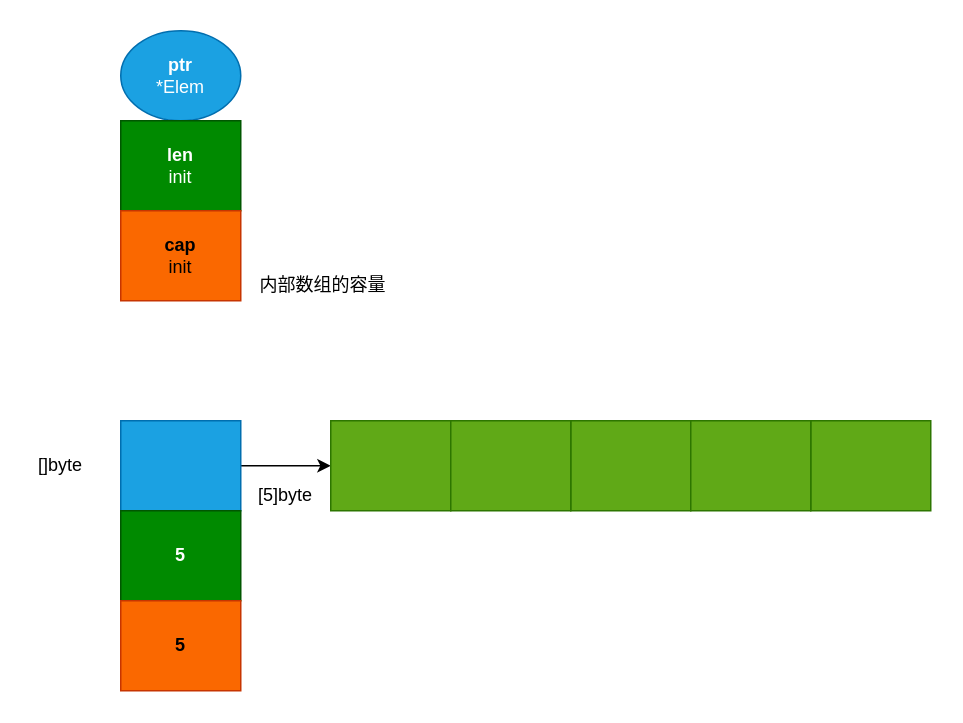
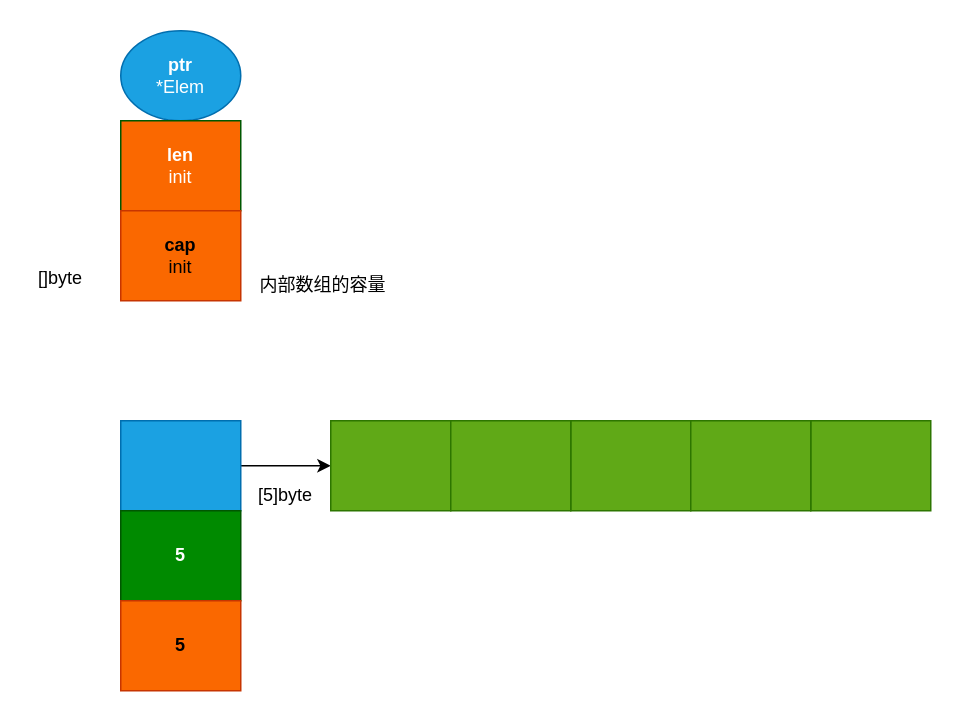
node "len init": fillcolor #008a00 -> #fa6800
node "[]byte": moved (61, 466) -> (61, 278)
